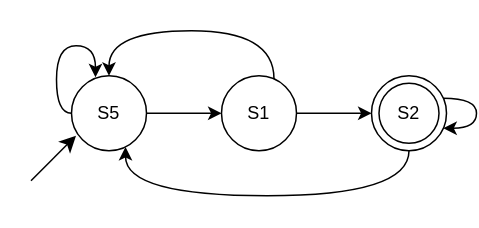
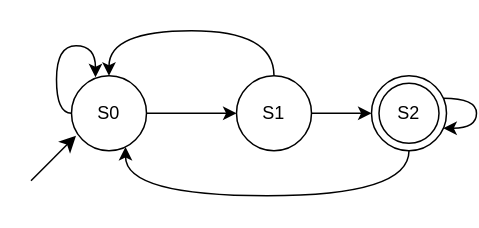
node "S5": label "S5" -> "S0"
node "S1": moved (259, 113) -> (274, 113)
